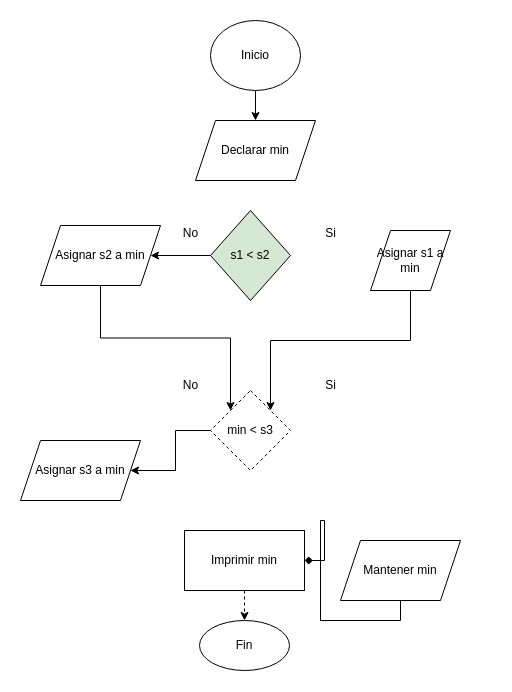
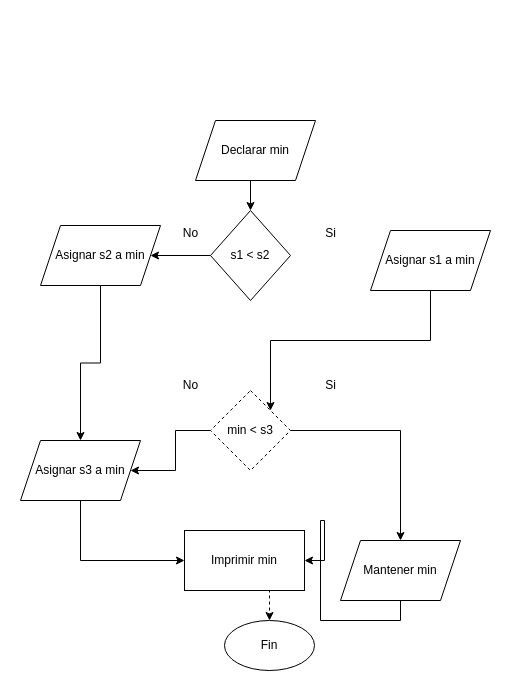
node "Inicio": removed
edge "Inicio" -> "Declarar min": removed
edge "Declarar min" -> "s1 < s2": added
node "s1 < s2": fillcolor #d5e8d4 -> #ffffff
node "Asignar s1 a min": size 80x60 -> 120x60
edge "Asignar s2 a min" -> "min < s3": now "Asignar s2 a min" -> "Asignar s3 a min"
edge "min < s3" -> "Mantener min": added
edge "Asignar s3 a min" -> "Imprimir min": added
edge "Mantener min" -> "Imprimir min": arrowhead diamond -> classic
node "Fin": moved (245, 646) -> (270, 646)
